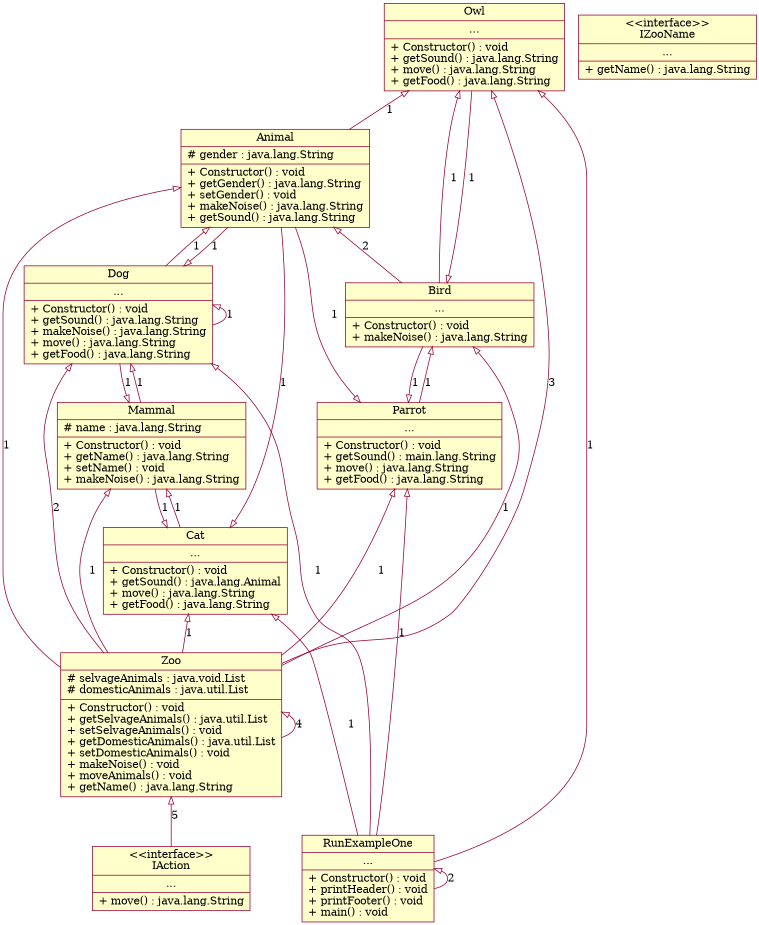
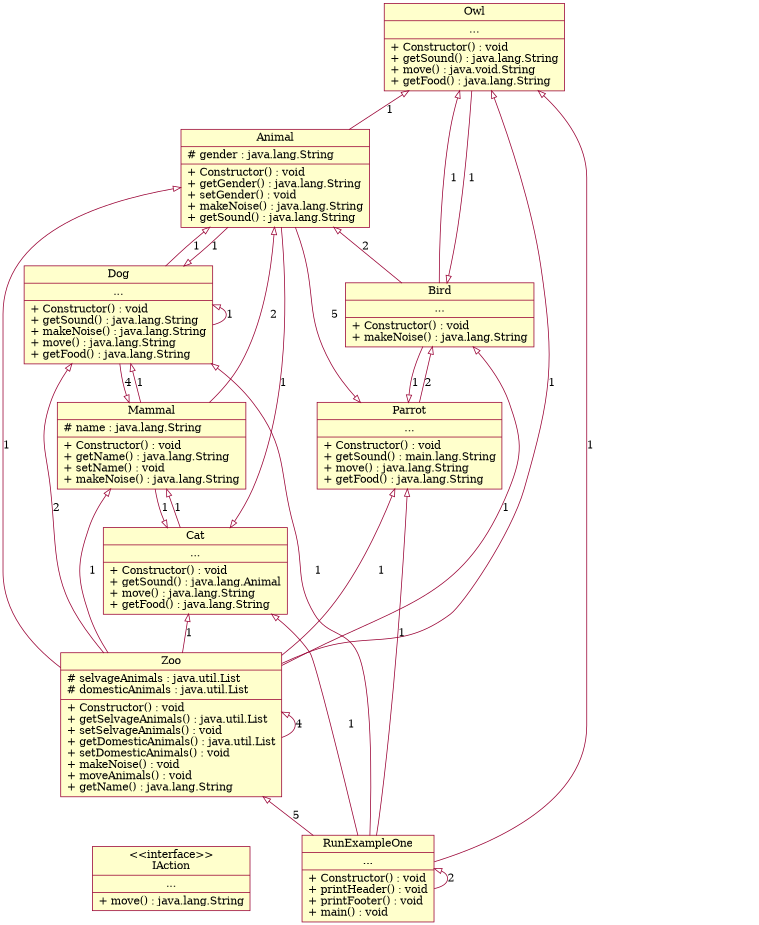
node "IZooName": removed
node "Owl": text "+ move() : java.lang.String" -> "+ move() : java.void.String"
edge "Animal" -> "Parrot": label "1" -> "5"
edge "Mammal" -> "Animal": added, label "2"
edge "Dog" -> "Mammal": label "1" -> "4"
edge "Parrot" -> "Bird": label "1" -> "2"
edge "Zoo" -> "Owl": label "3" -> "1"
node "Zoo": text "# selvageAnimals : java.void.List" -> "# selvageAnimals : java.util.List"
edge "IAction" -> "Zoo": now "RunExampleOne" -> "Zoo"
